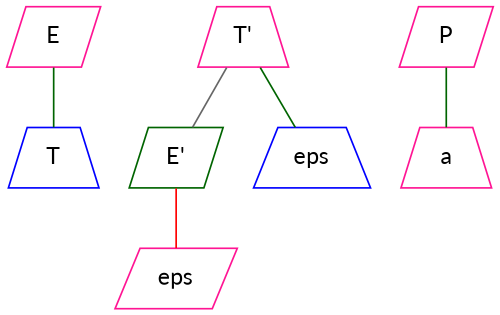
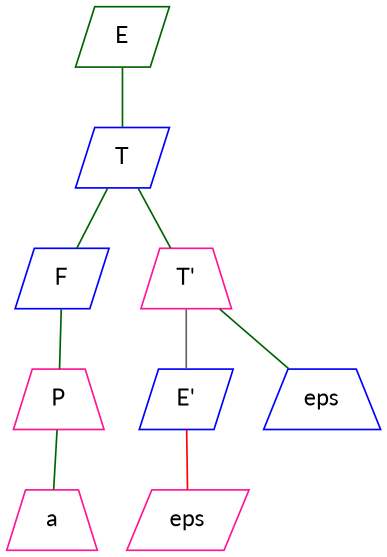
node "E": color deeppink -> darkgreen
node "P": shape parallelogram -> trapezium
node "T": shape trapezium -> parallelogram
node "E'": color darkgreen -> blue
edge "T" -- "T'": added
node "F": added
